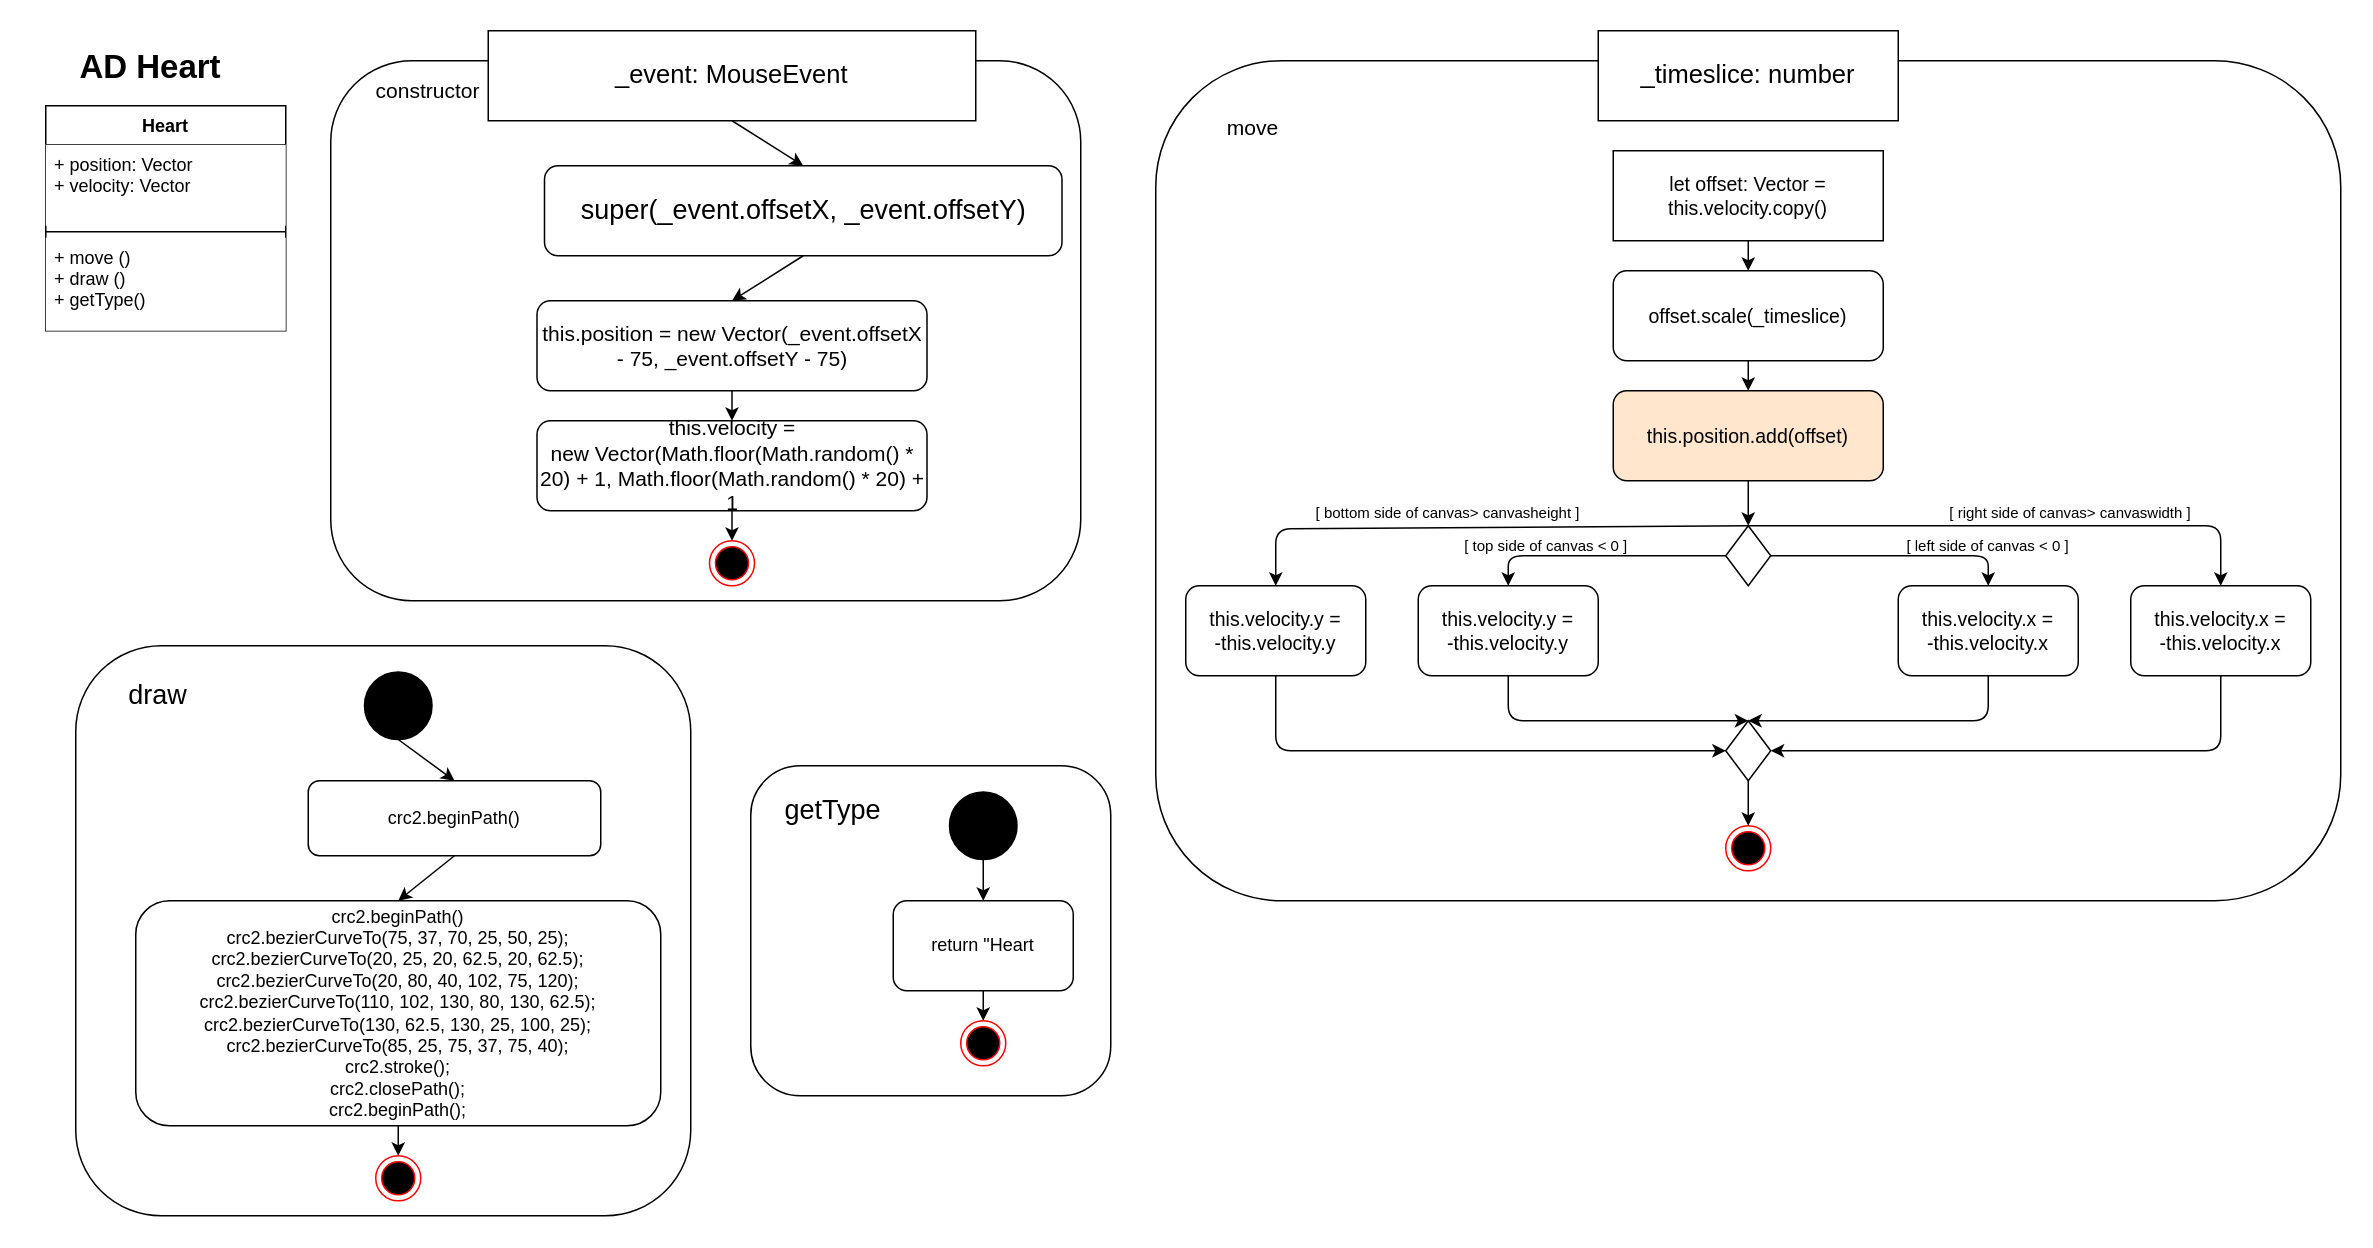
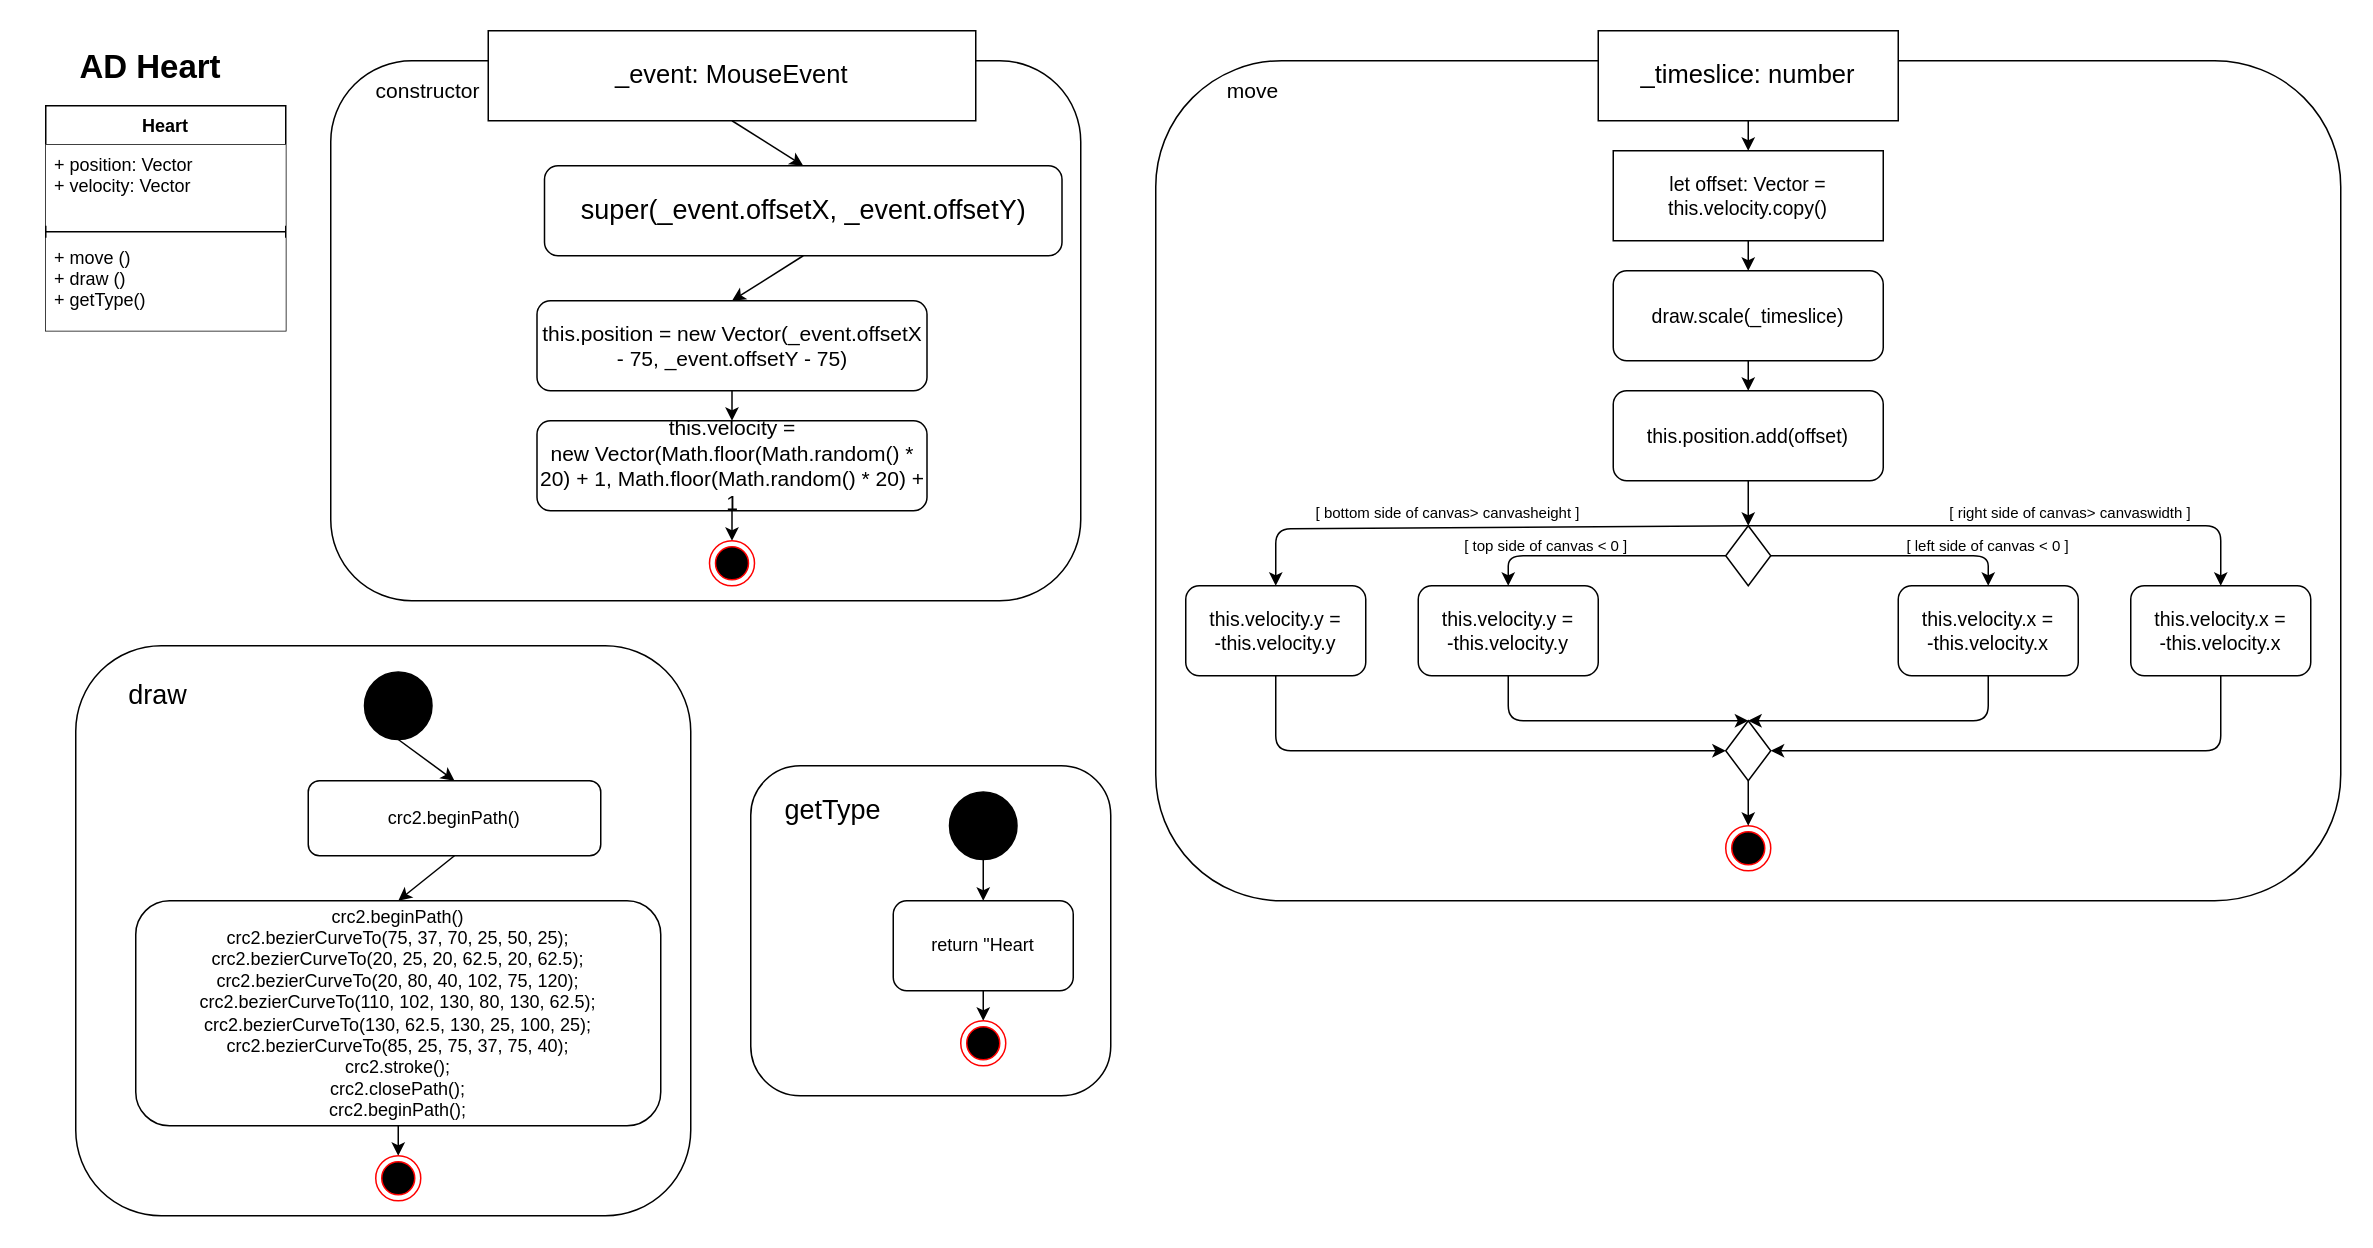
node "move": moved (1253, 128) -> (1253, 91)
edge "_timeslice: number" -> "let offset: Vector = this.velocity.copy()": added
node "offset.scale(_timeslice)": label "offset.scale(_timeslice)" -> "draw.scale(_timeslice)"
node "this.position.add(offset)": fillcolor #ffe6cc -> #ffffff
